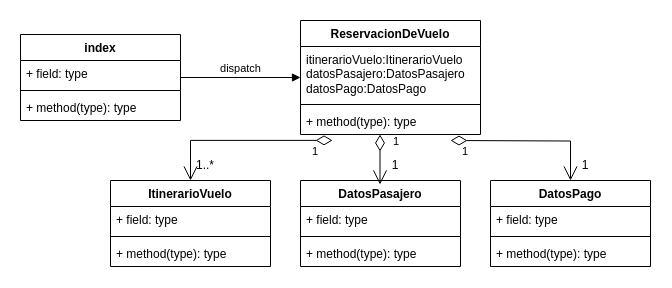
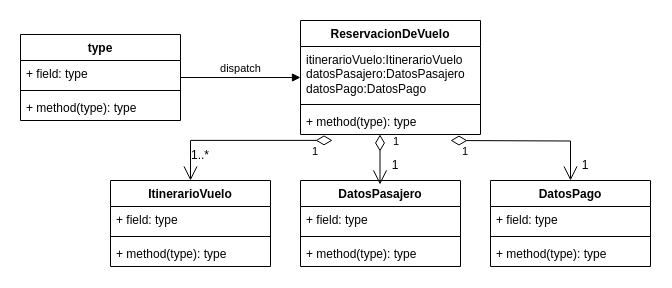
node "index": label "index" -> "type"
node "1..*": moved (206, 166) -> (201, 156)
